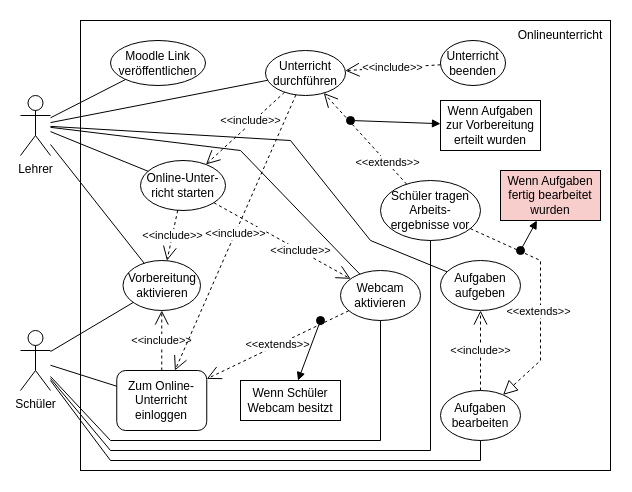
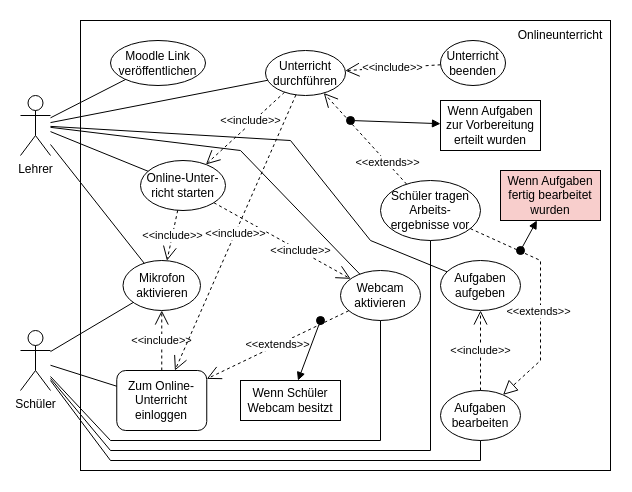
node "Vorbereitung aktivieren": label "Vorbereitung aktivieren" -> "Mikrofon aktivieren"
